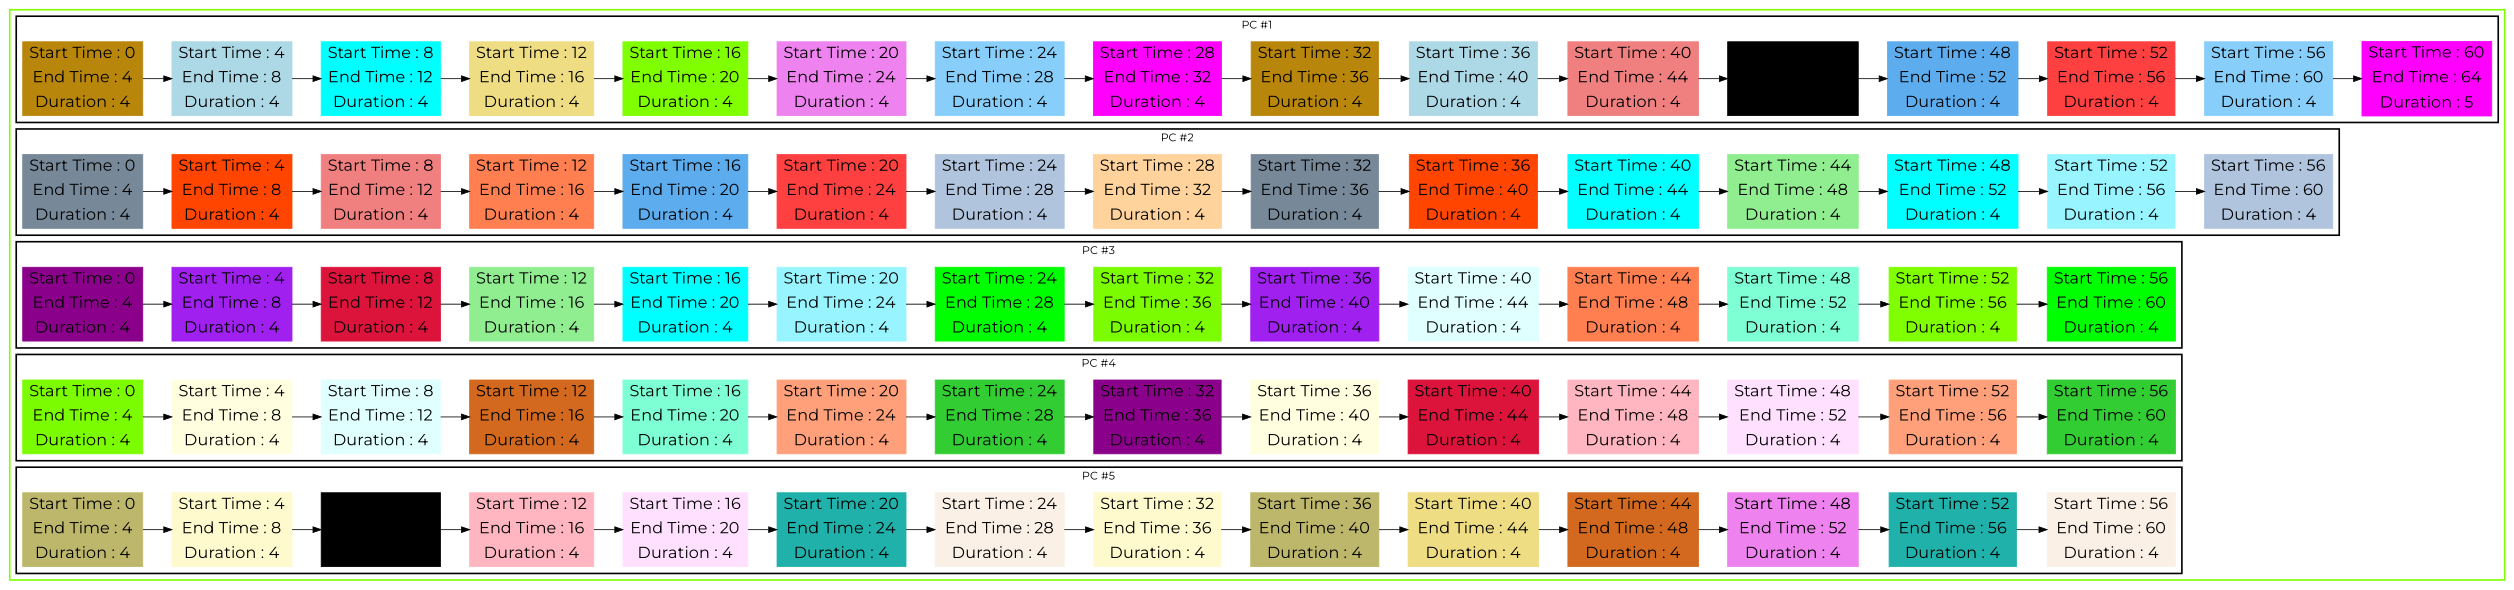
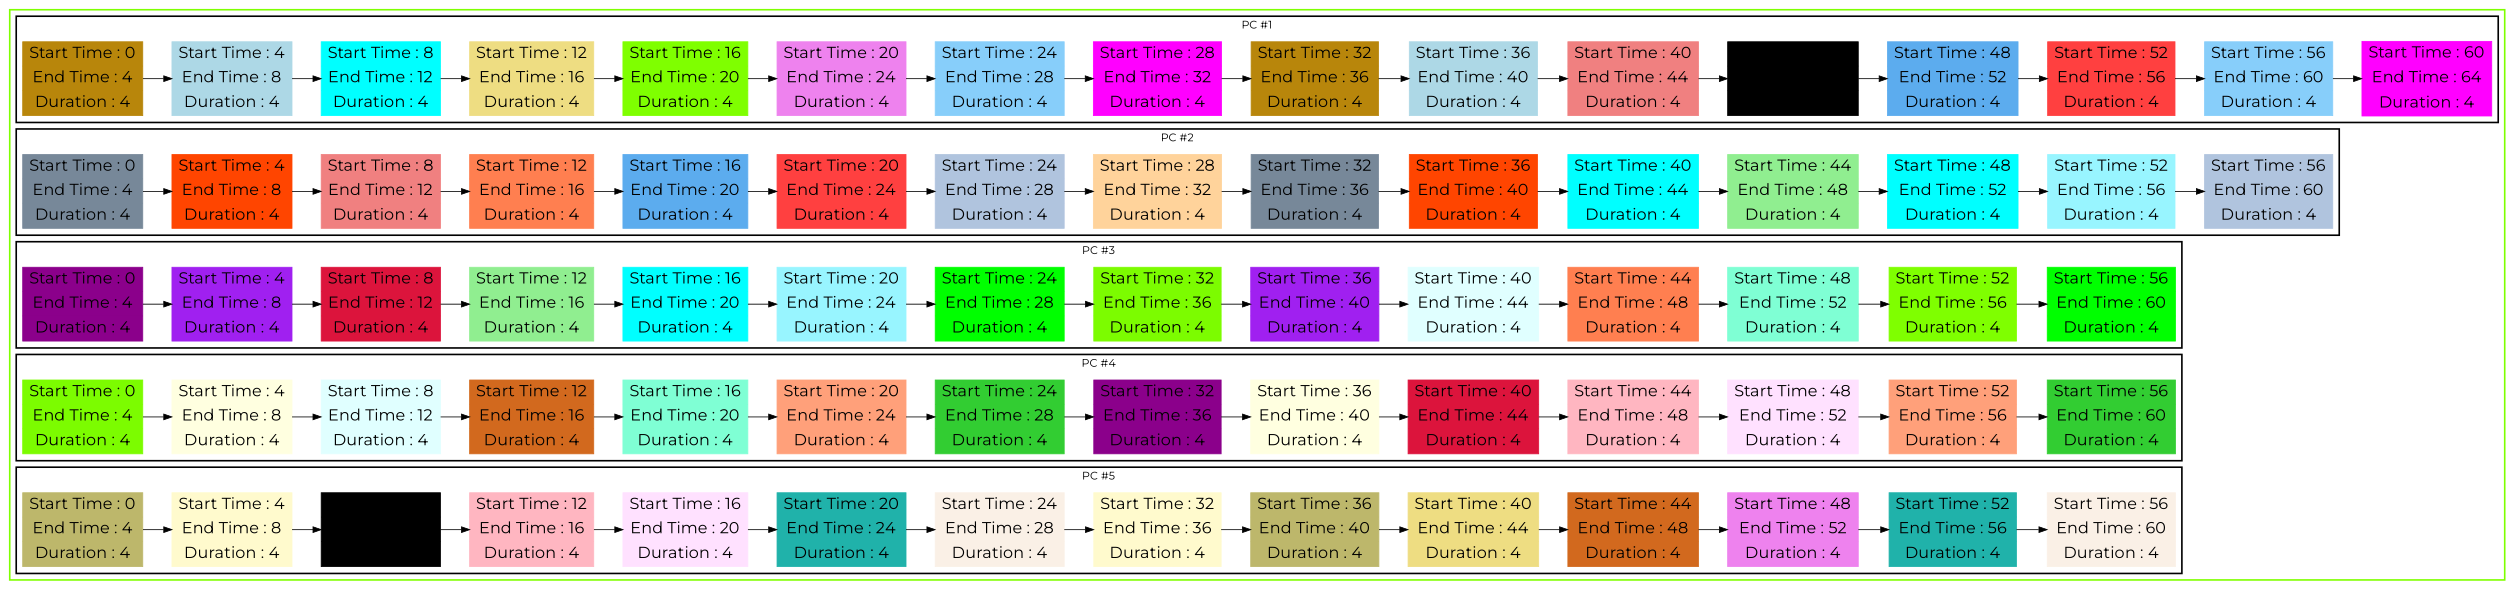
node "Start Time : 60": text "Duration : 5" -> "Duration : 4"
